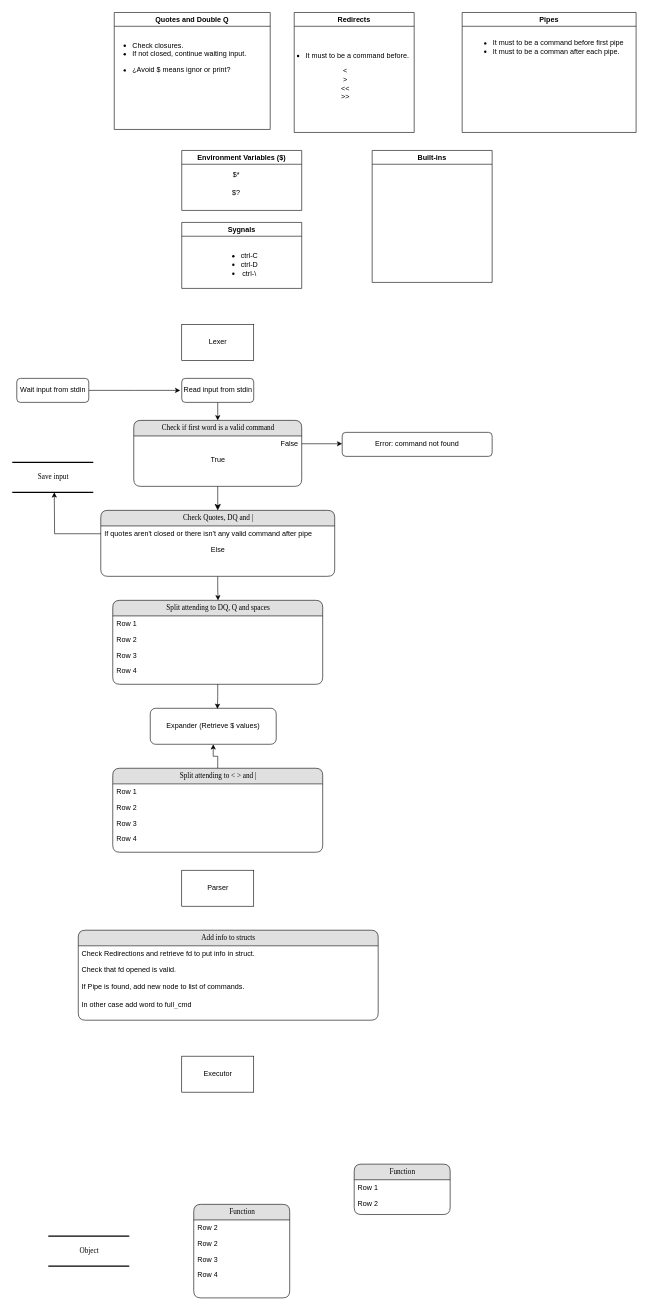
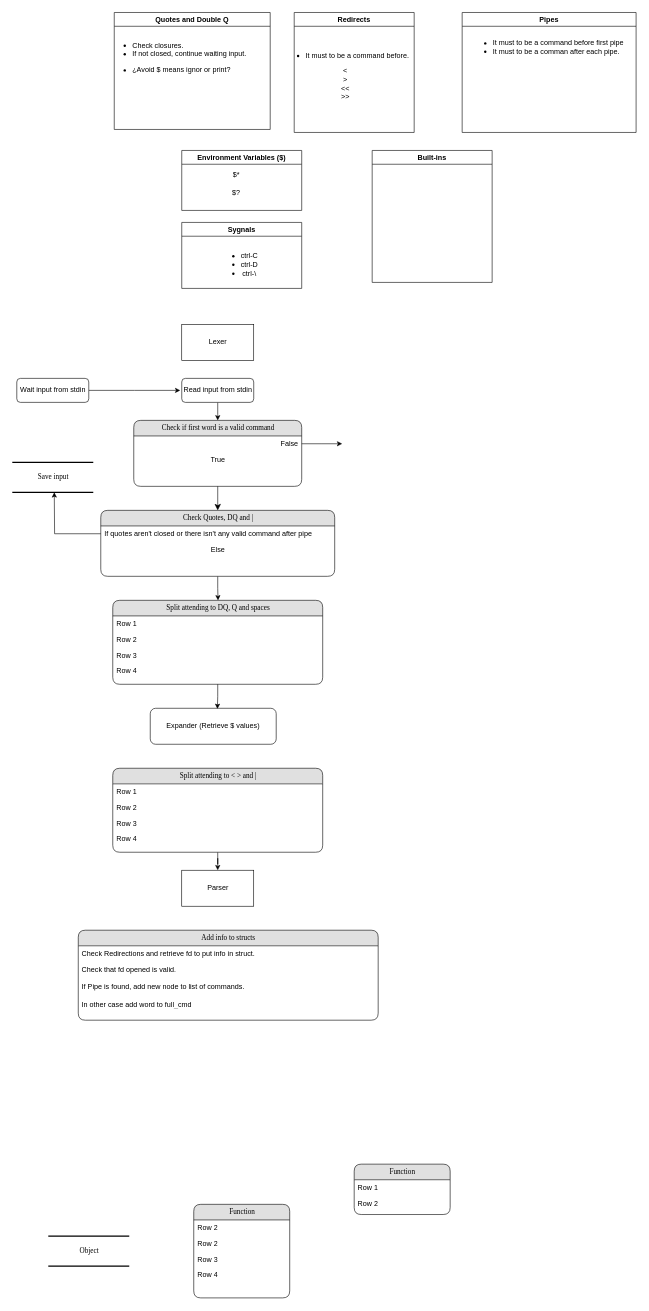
node "Error: command not found": removed
edge "Split attending to < > and |" -> "Expander (Retrieve $ values)": now "Split attending to < > and |" -> "Parser"
node "Executor": removed
